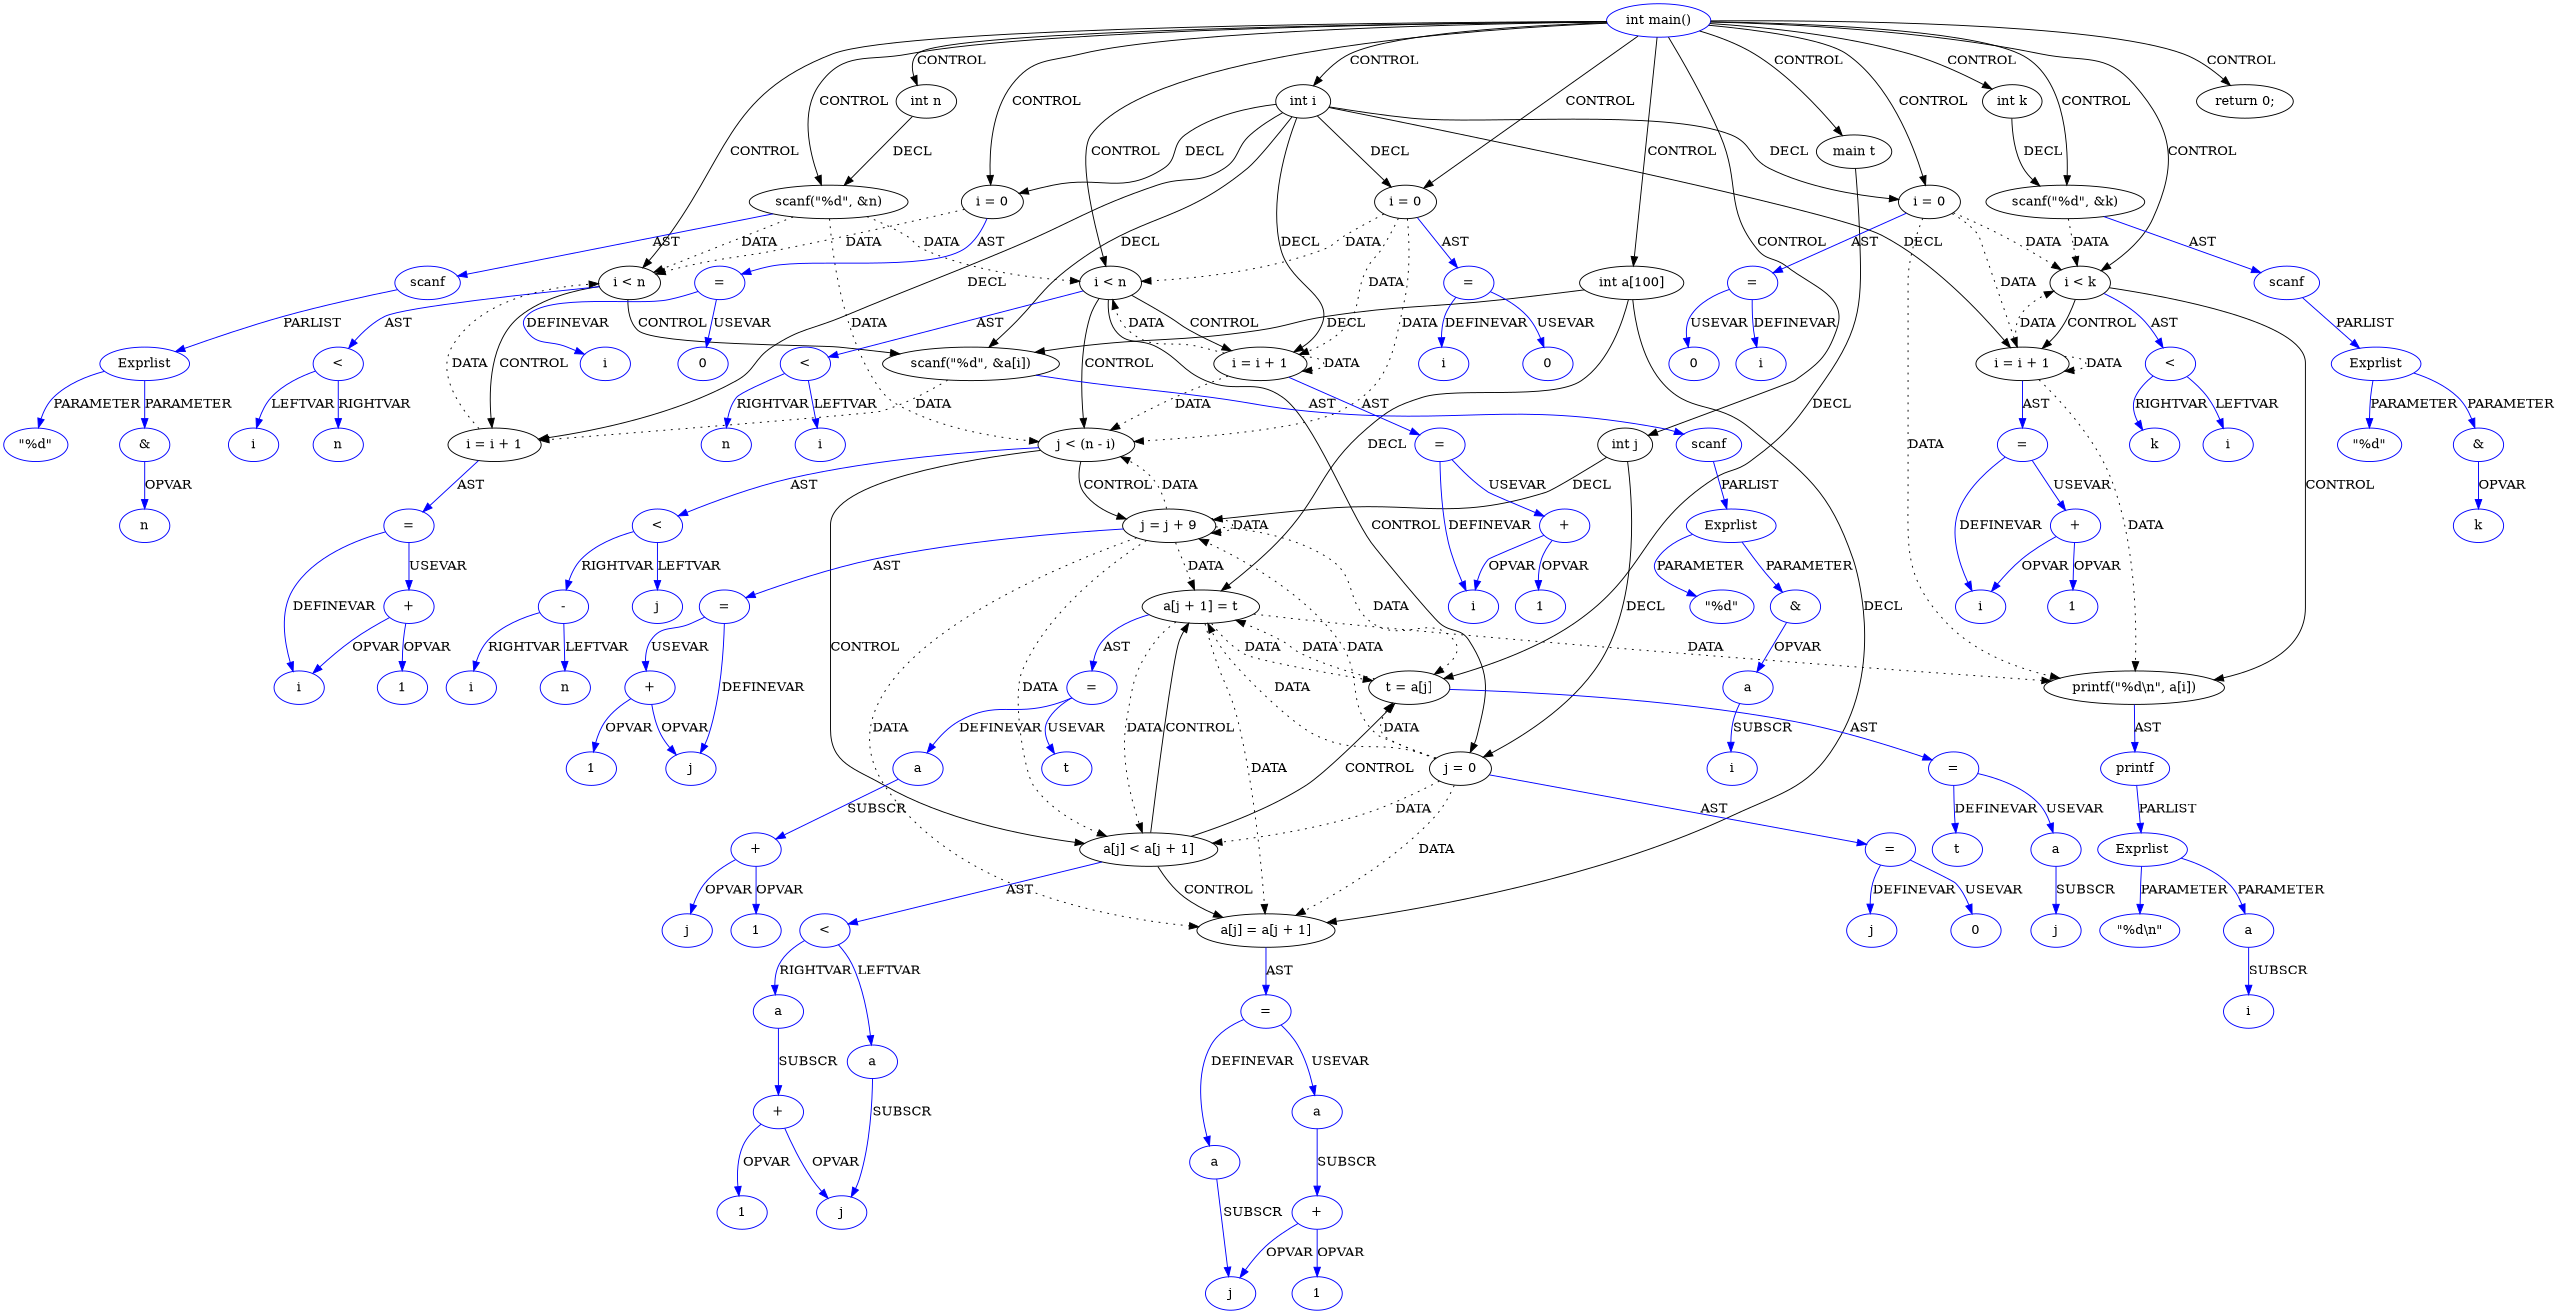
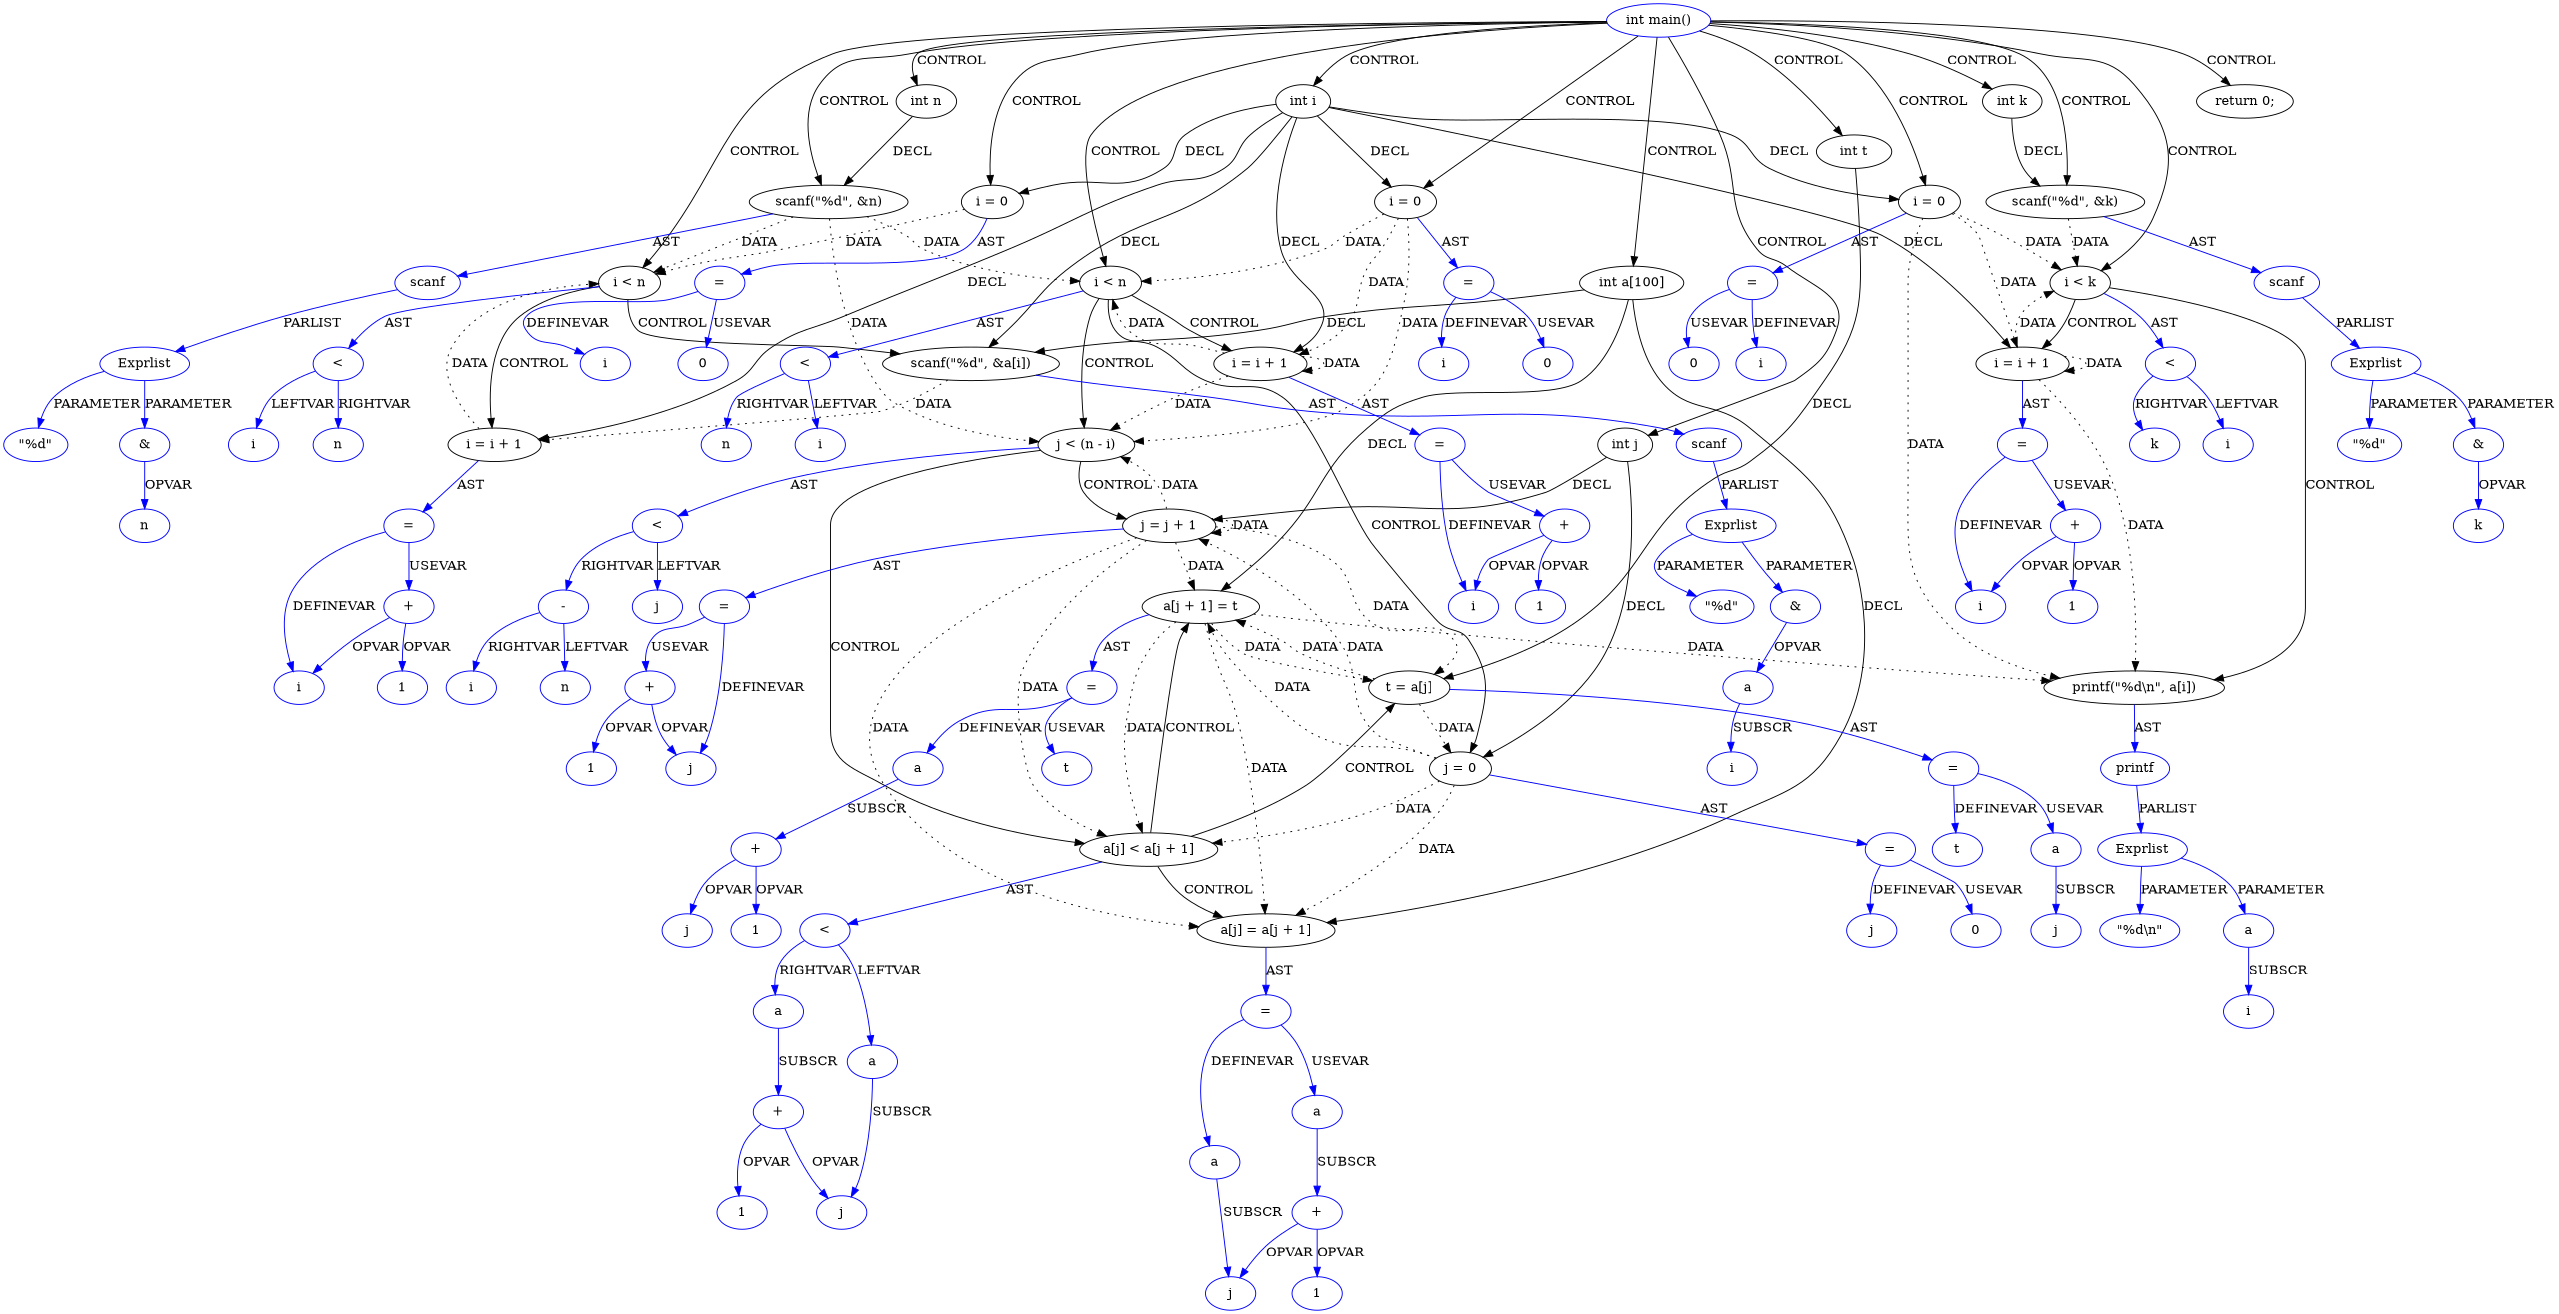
node "main t": label "main t" -> "int t"
node "j = j + 9": label "j = j + 9" -> "j = j + 1"
edge "j = 0" -> "t = a[j]": reversed
